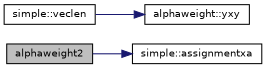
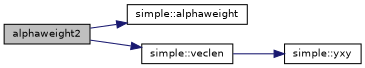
node "alphaweight::yxy": label "alphaweight::yxy" -> "simple::yxy"
edge "alphaweight2" -> "simple::veclen": added
node "simple::assignmentxa": label "simple::assignmentxa" -> "simple::alphaweight"
